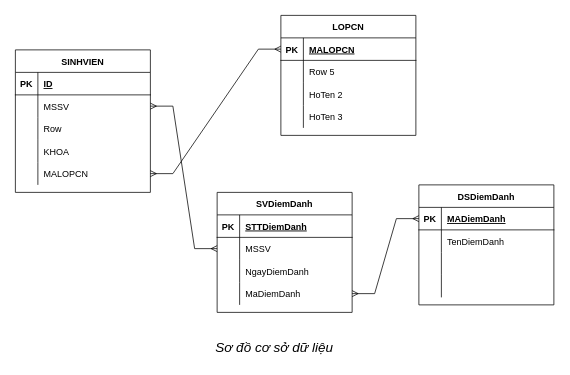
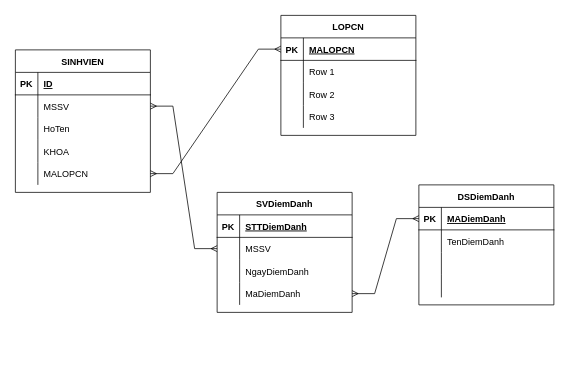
node "Row 5": label "Row 5" -> "Row 1"
node "HoTen 2": label "HoTen 2" -> "Row 2"
node "HoTen 3": label "HoTen 3" -> "Row 3"
node "Row": label "Row" -> "HoTen"
node "Sơ đồ cơ sở dữ liệu": removed
